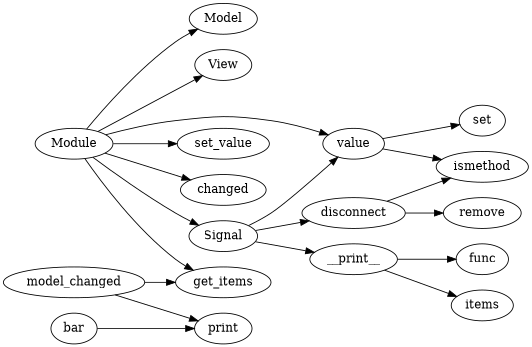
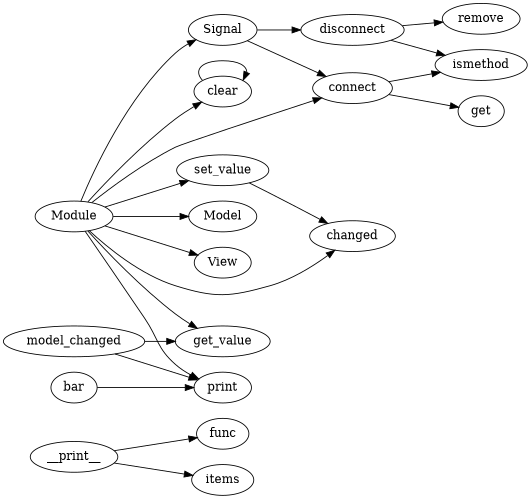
node "clear": added
node "set": label "set" -> "get"
node "value": label "value" -> "connect"
edge "set_value" -> "changed": added
edge "Signal" -> "__print__": removed
node "get_items": label "get_items" -> "get_value"
edge "Module" -> "print": added
